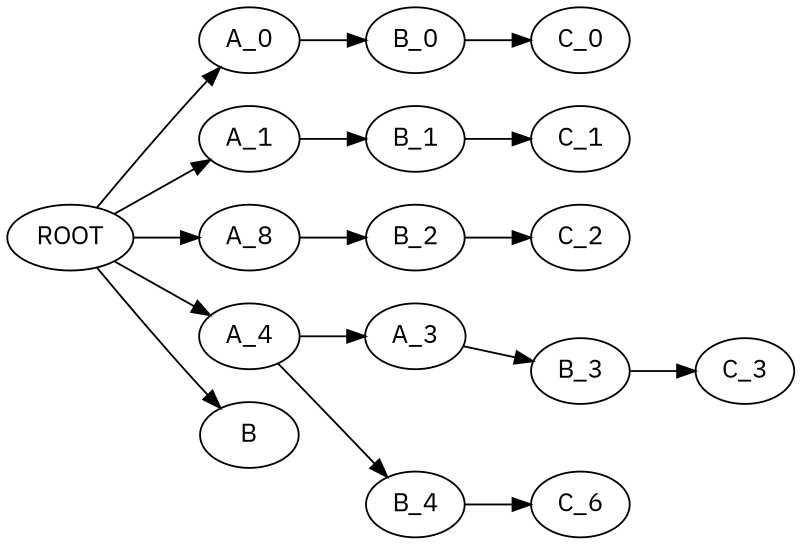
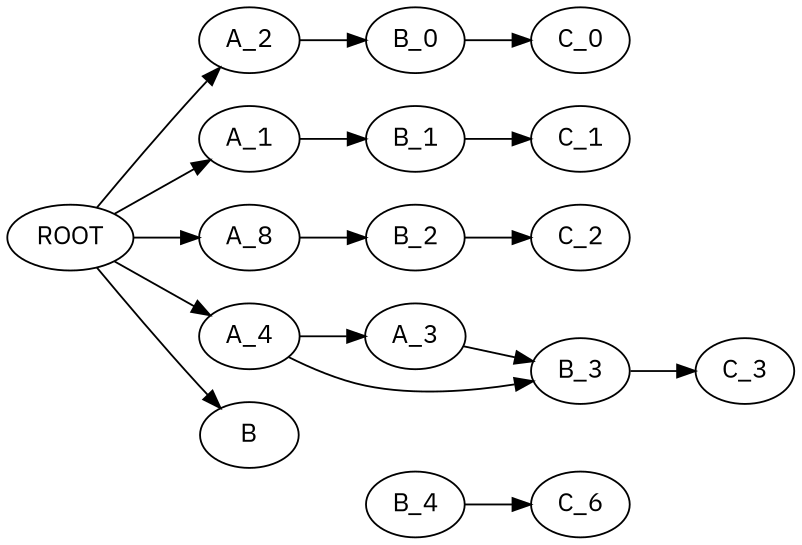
node "A_0": label "A_0" -> "A_2"
edge "A_4" -> "B_4": now "A_4" -> "B_3"
